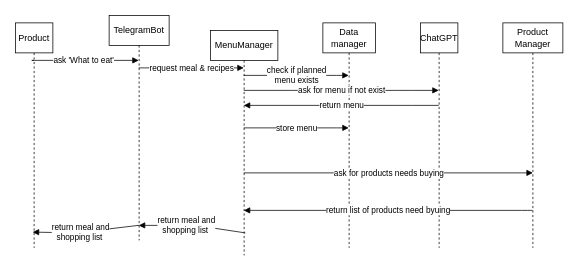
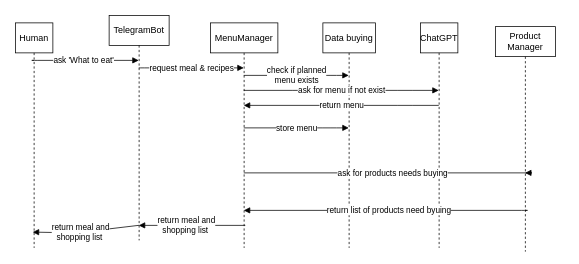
node "Product": label "Product" -> "Human"
node "Data manager": label "Data manager" -> "Data buying"
node "Product Manager": moved (533, 135) -> (525, 139)
node "MenuManager": moved (244, 143) -> (244, 135)
